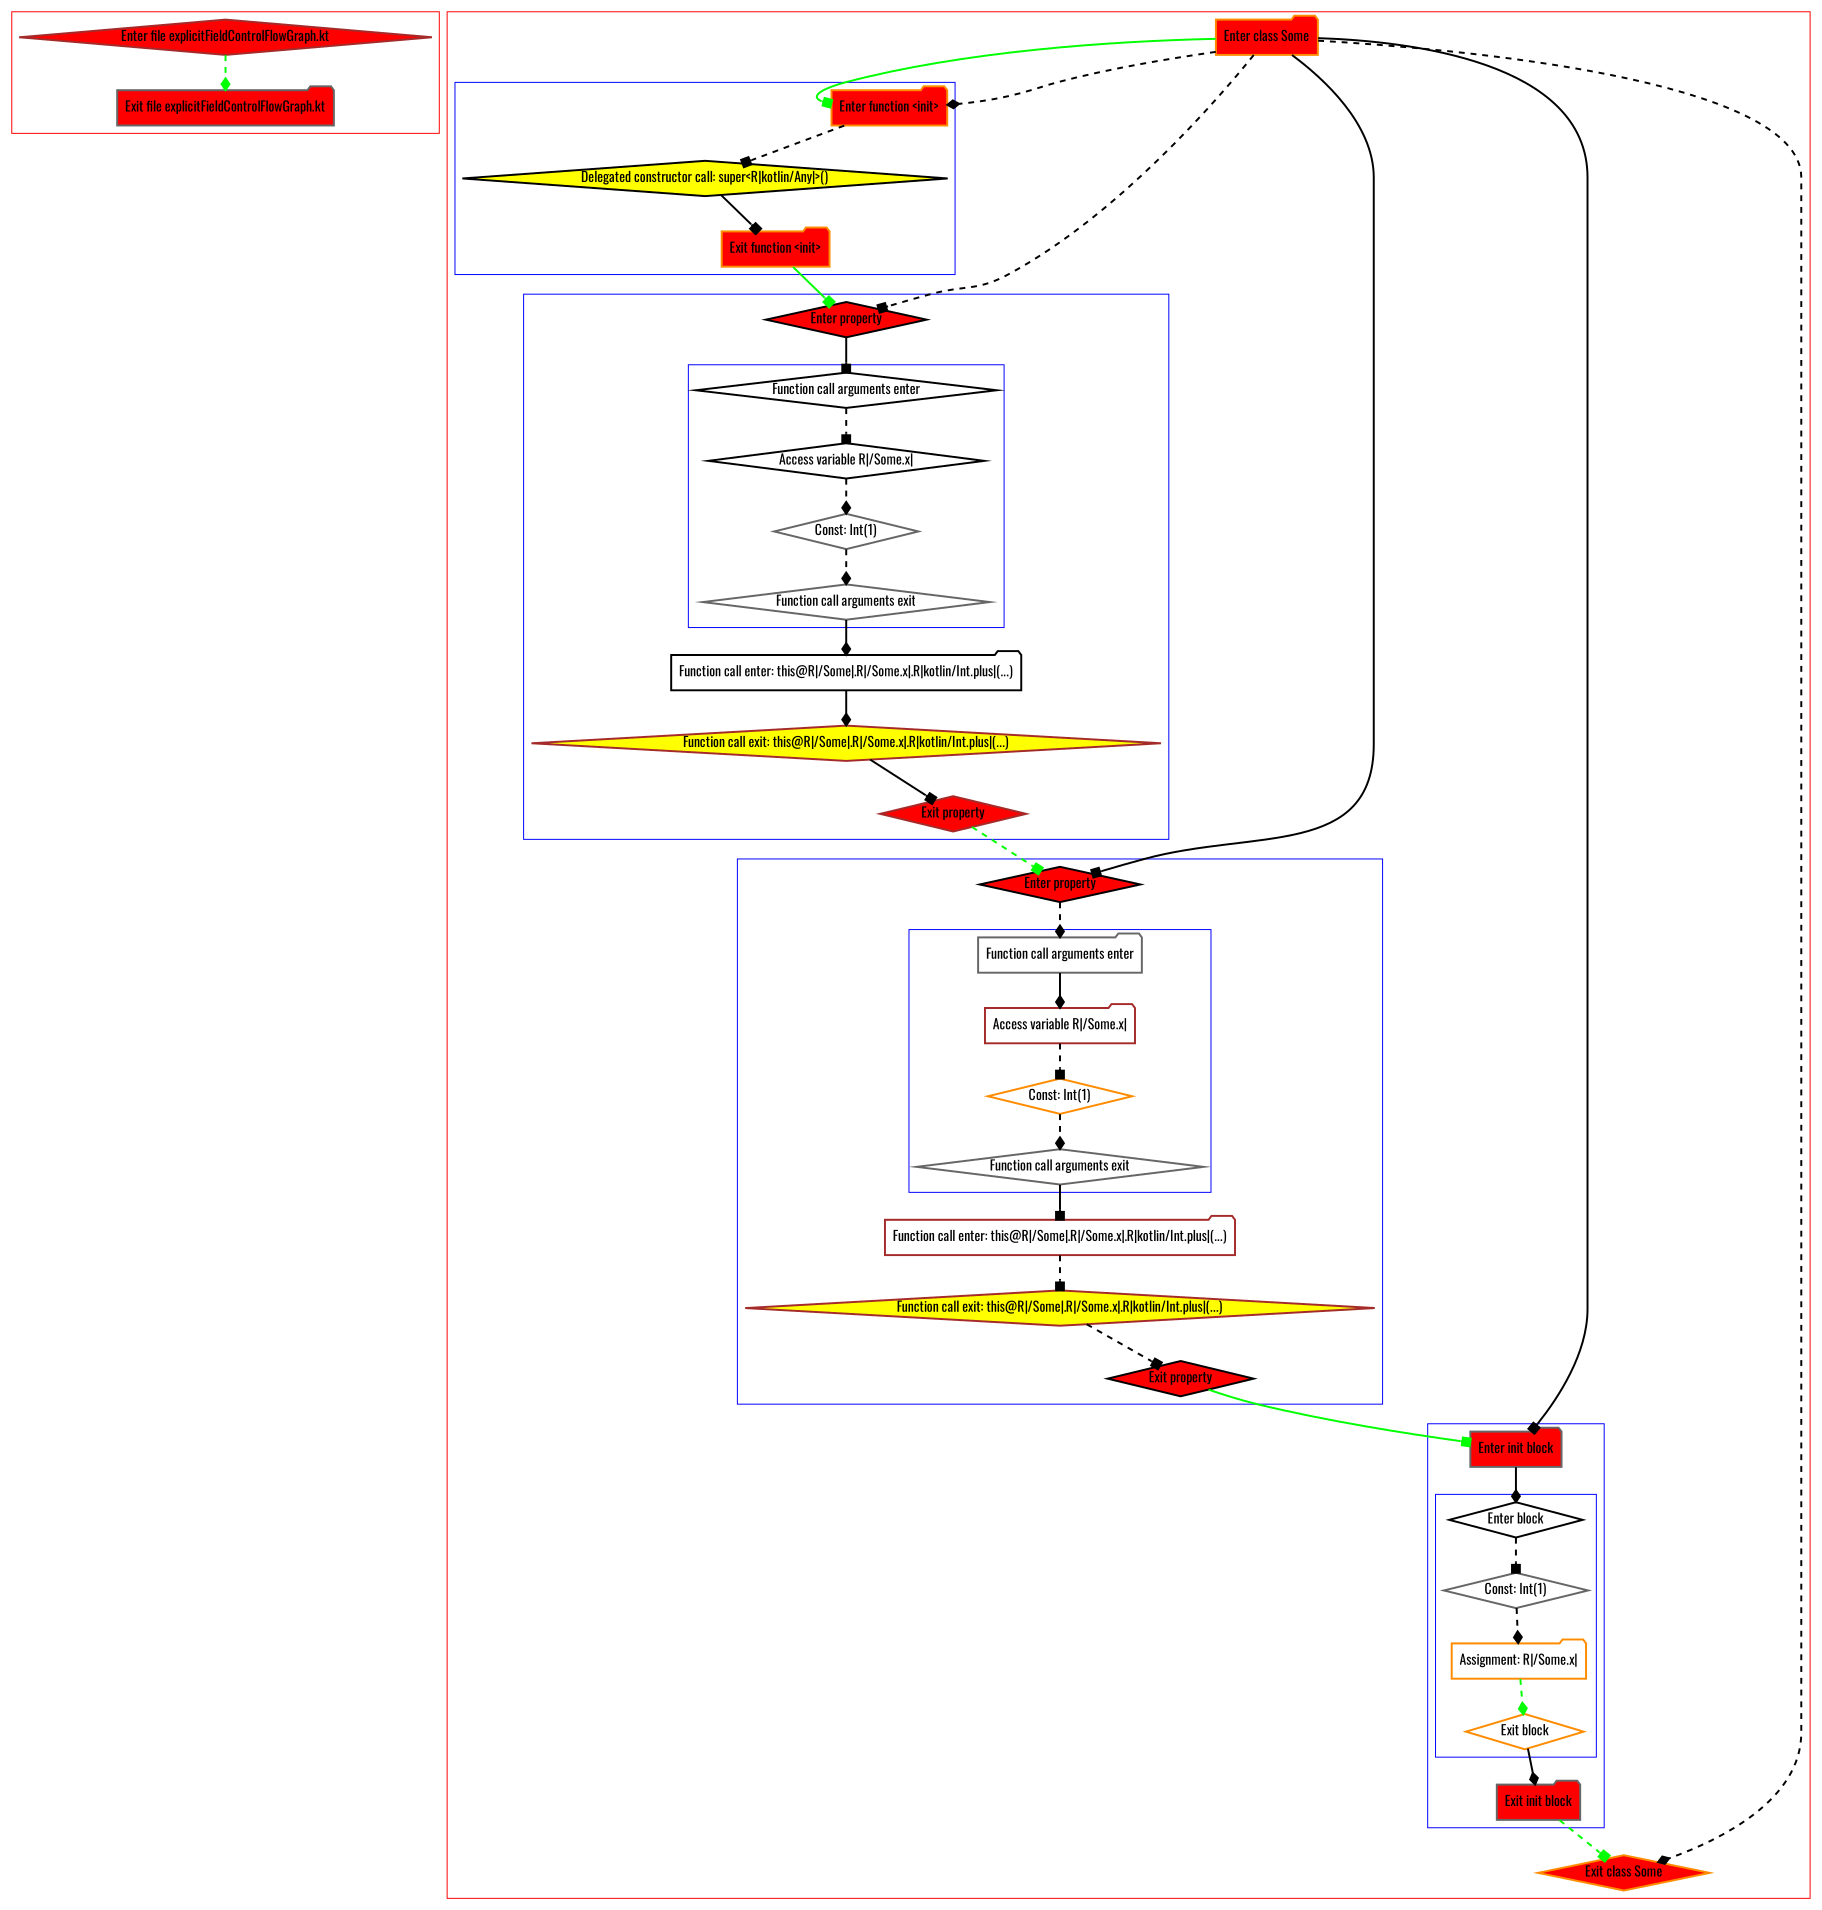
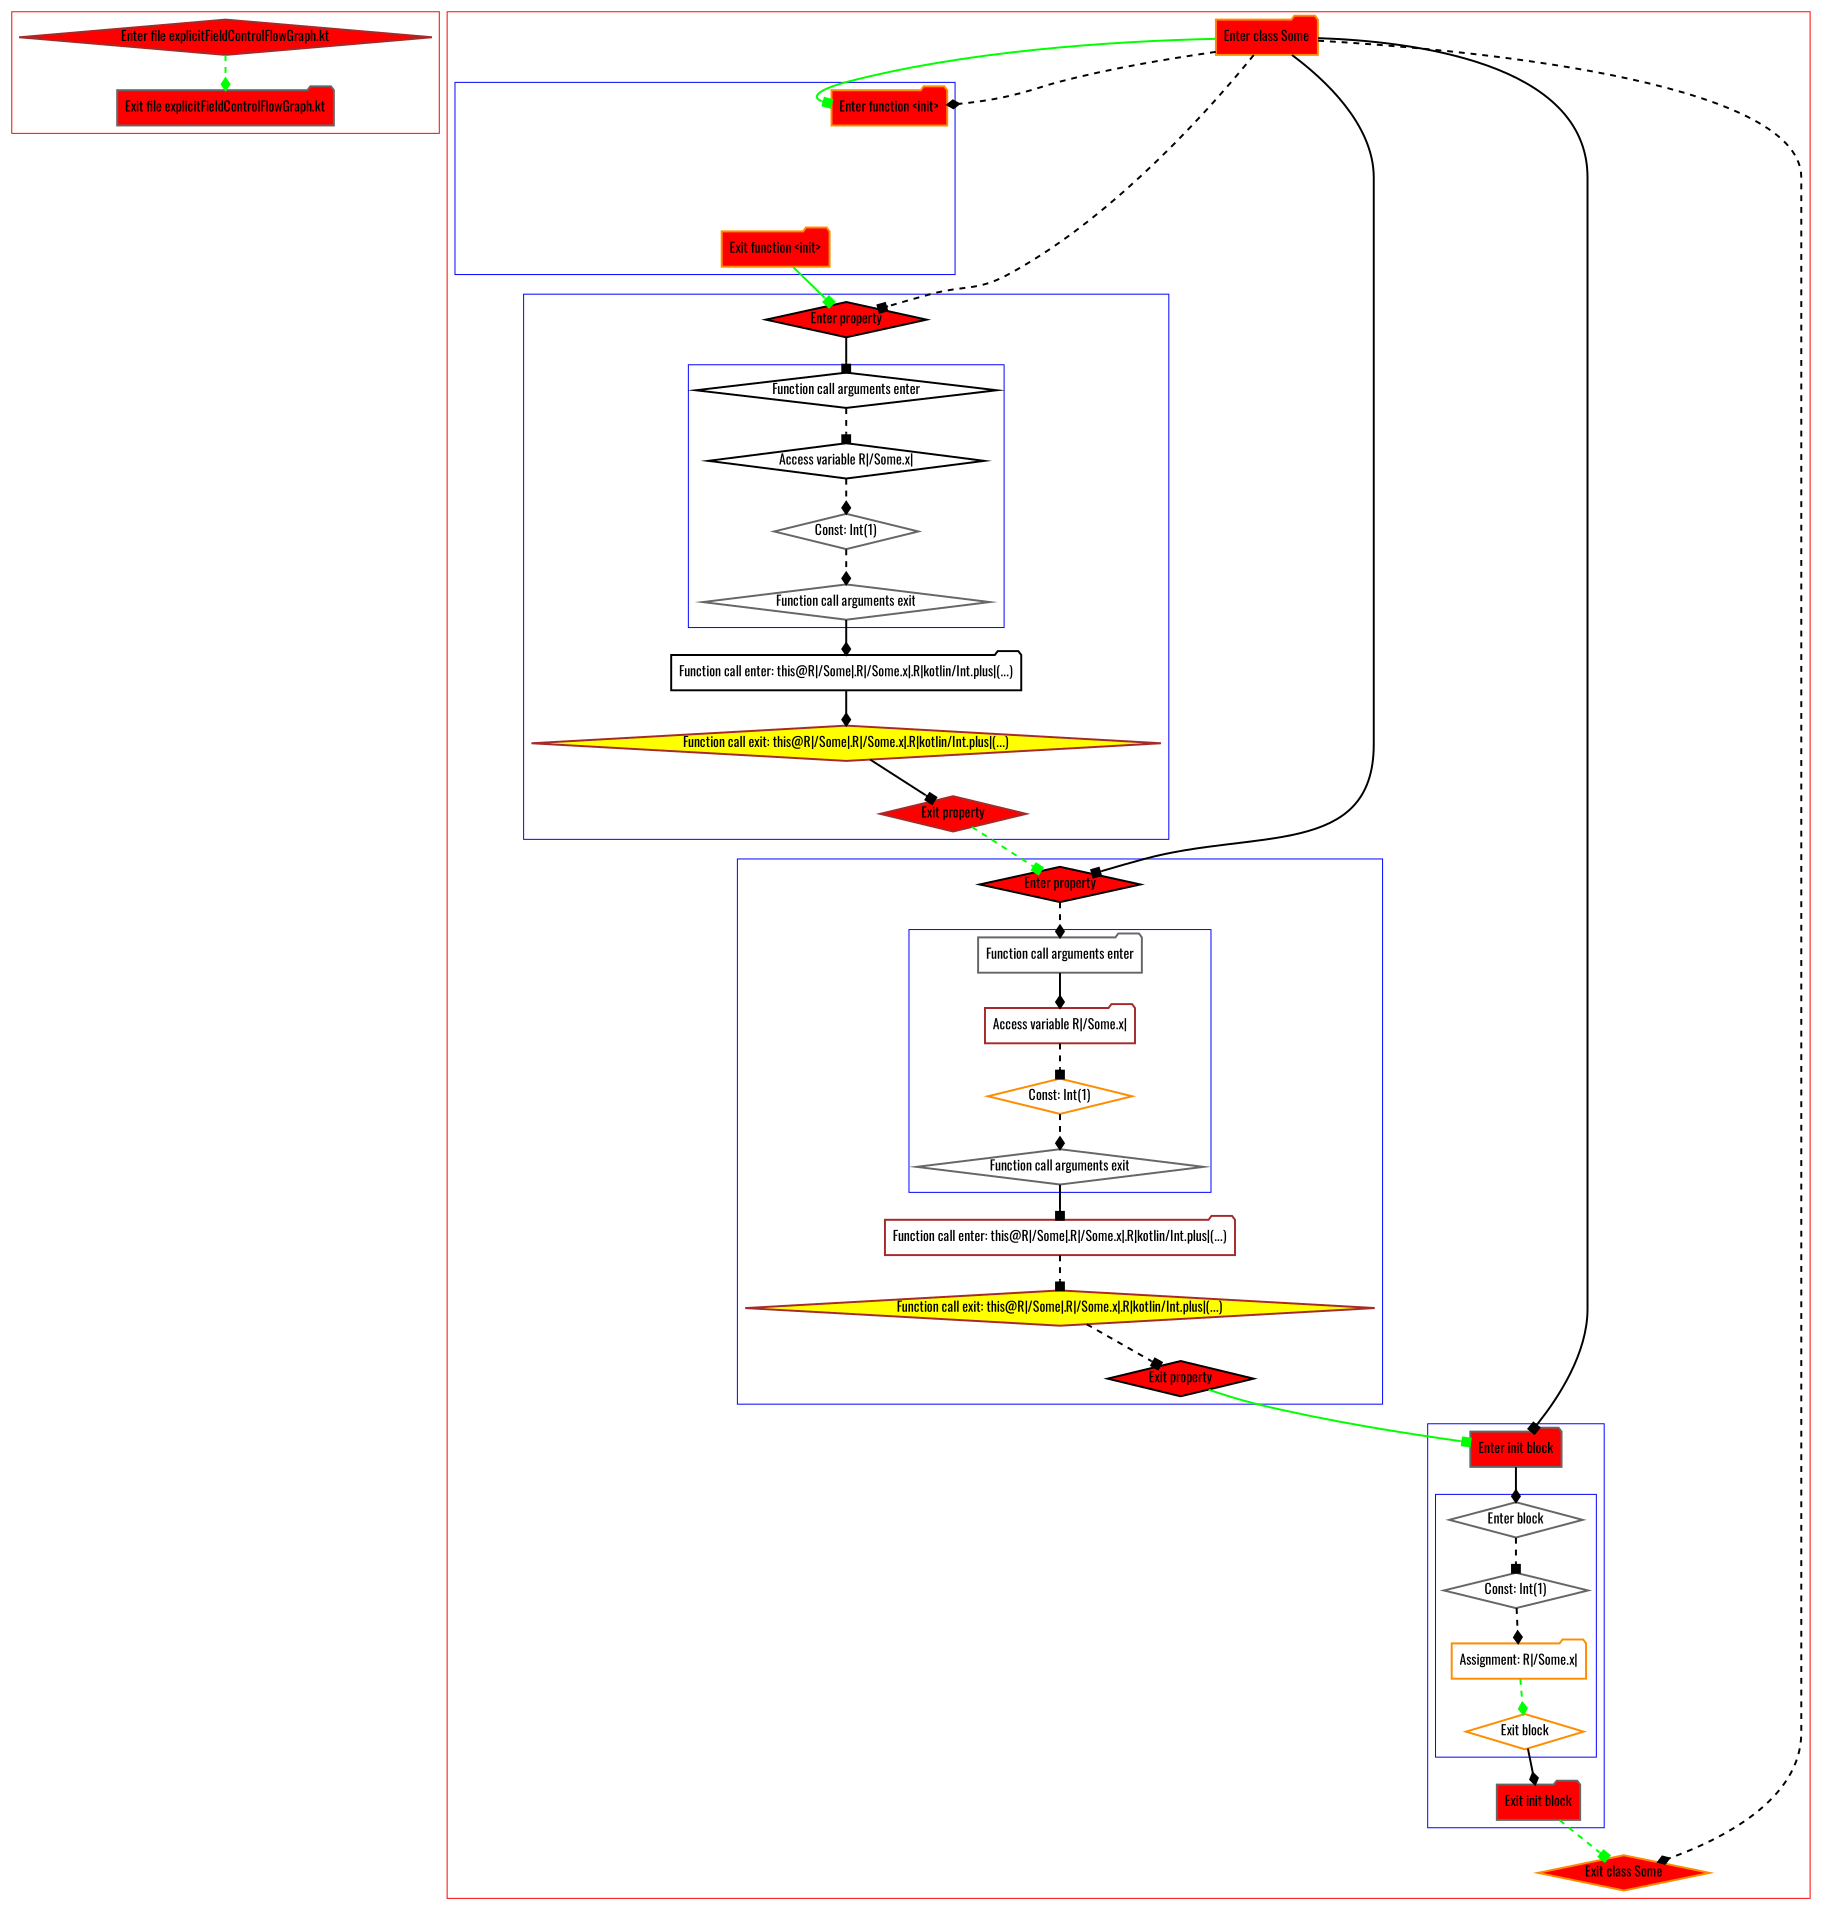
node "Delegated constructor call: super<R|kotlin/Any|>()": removed
node "Enter block": color black -> gray40
